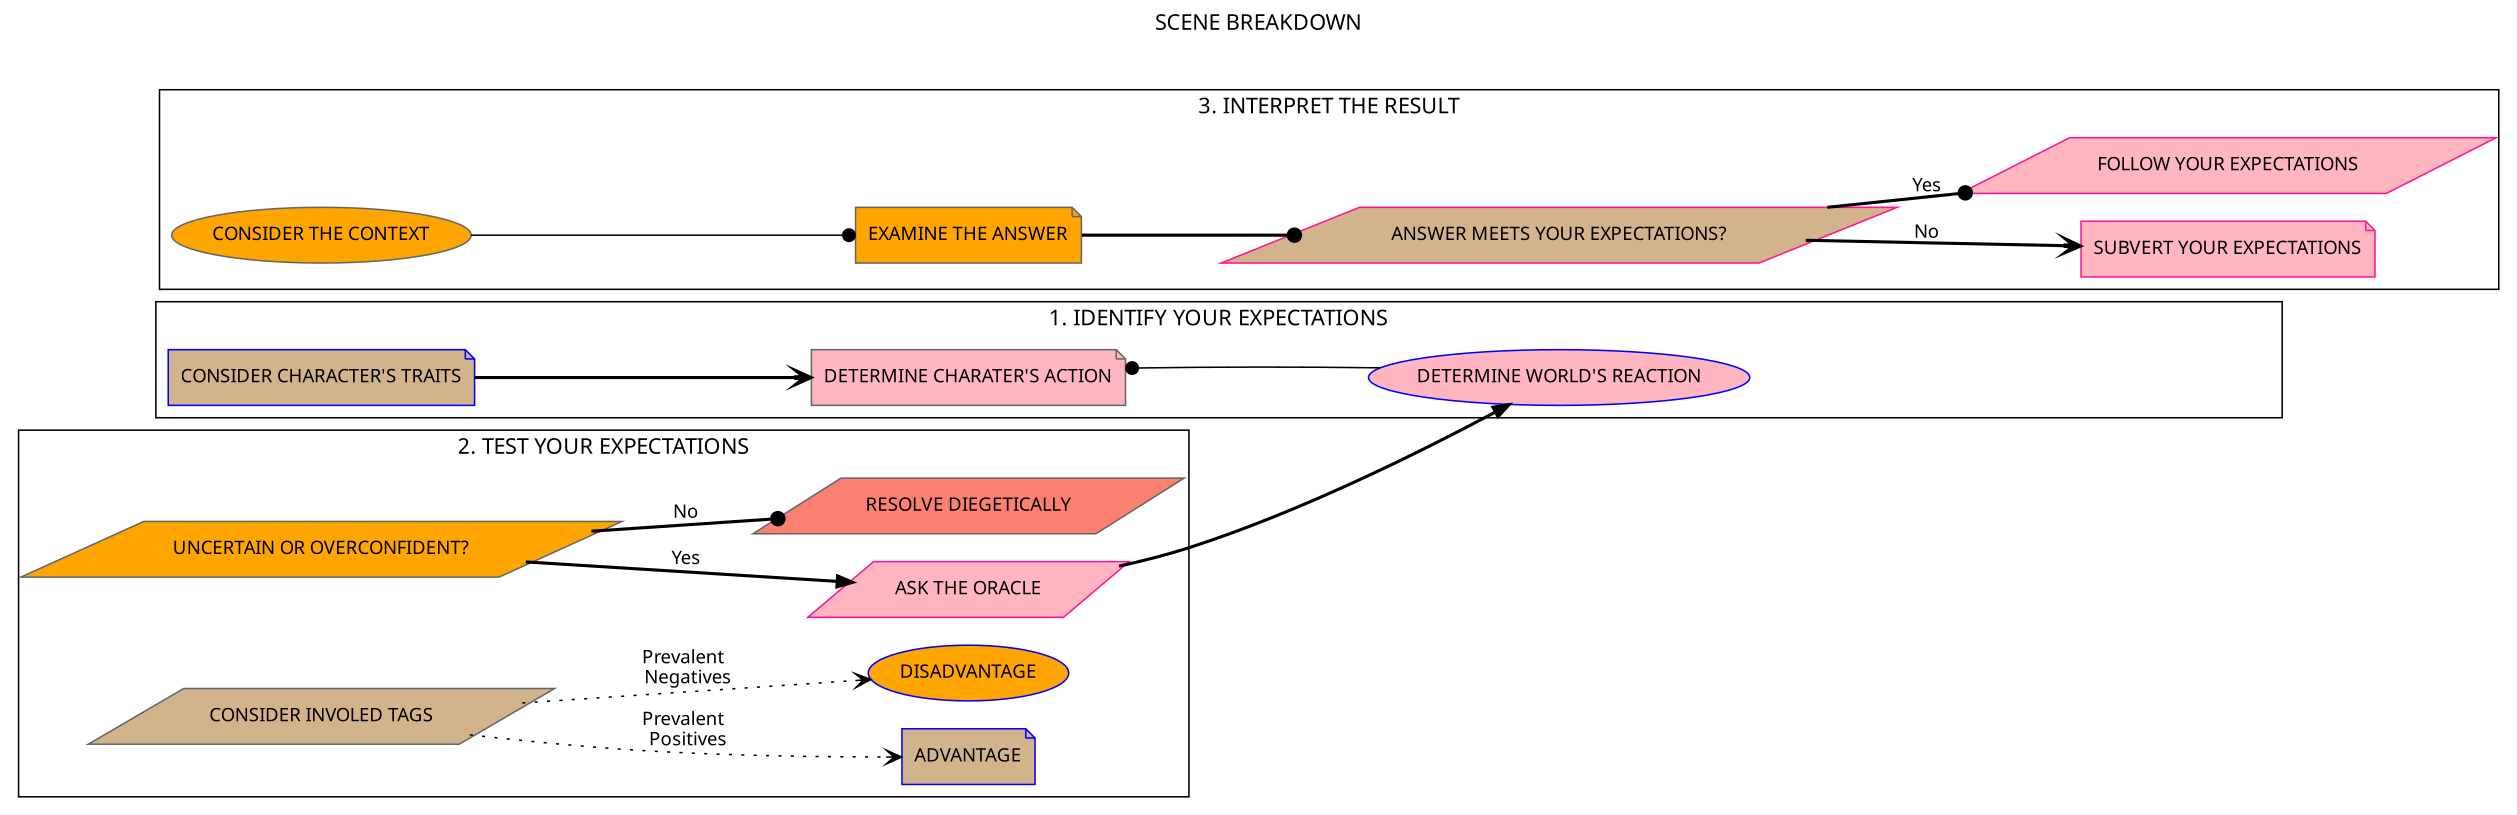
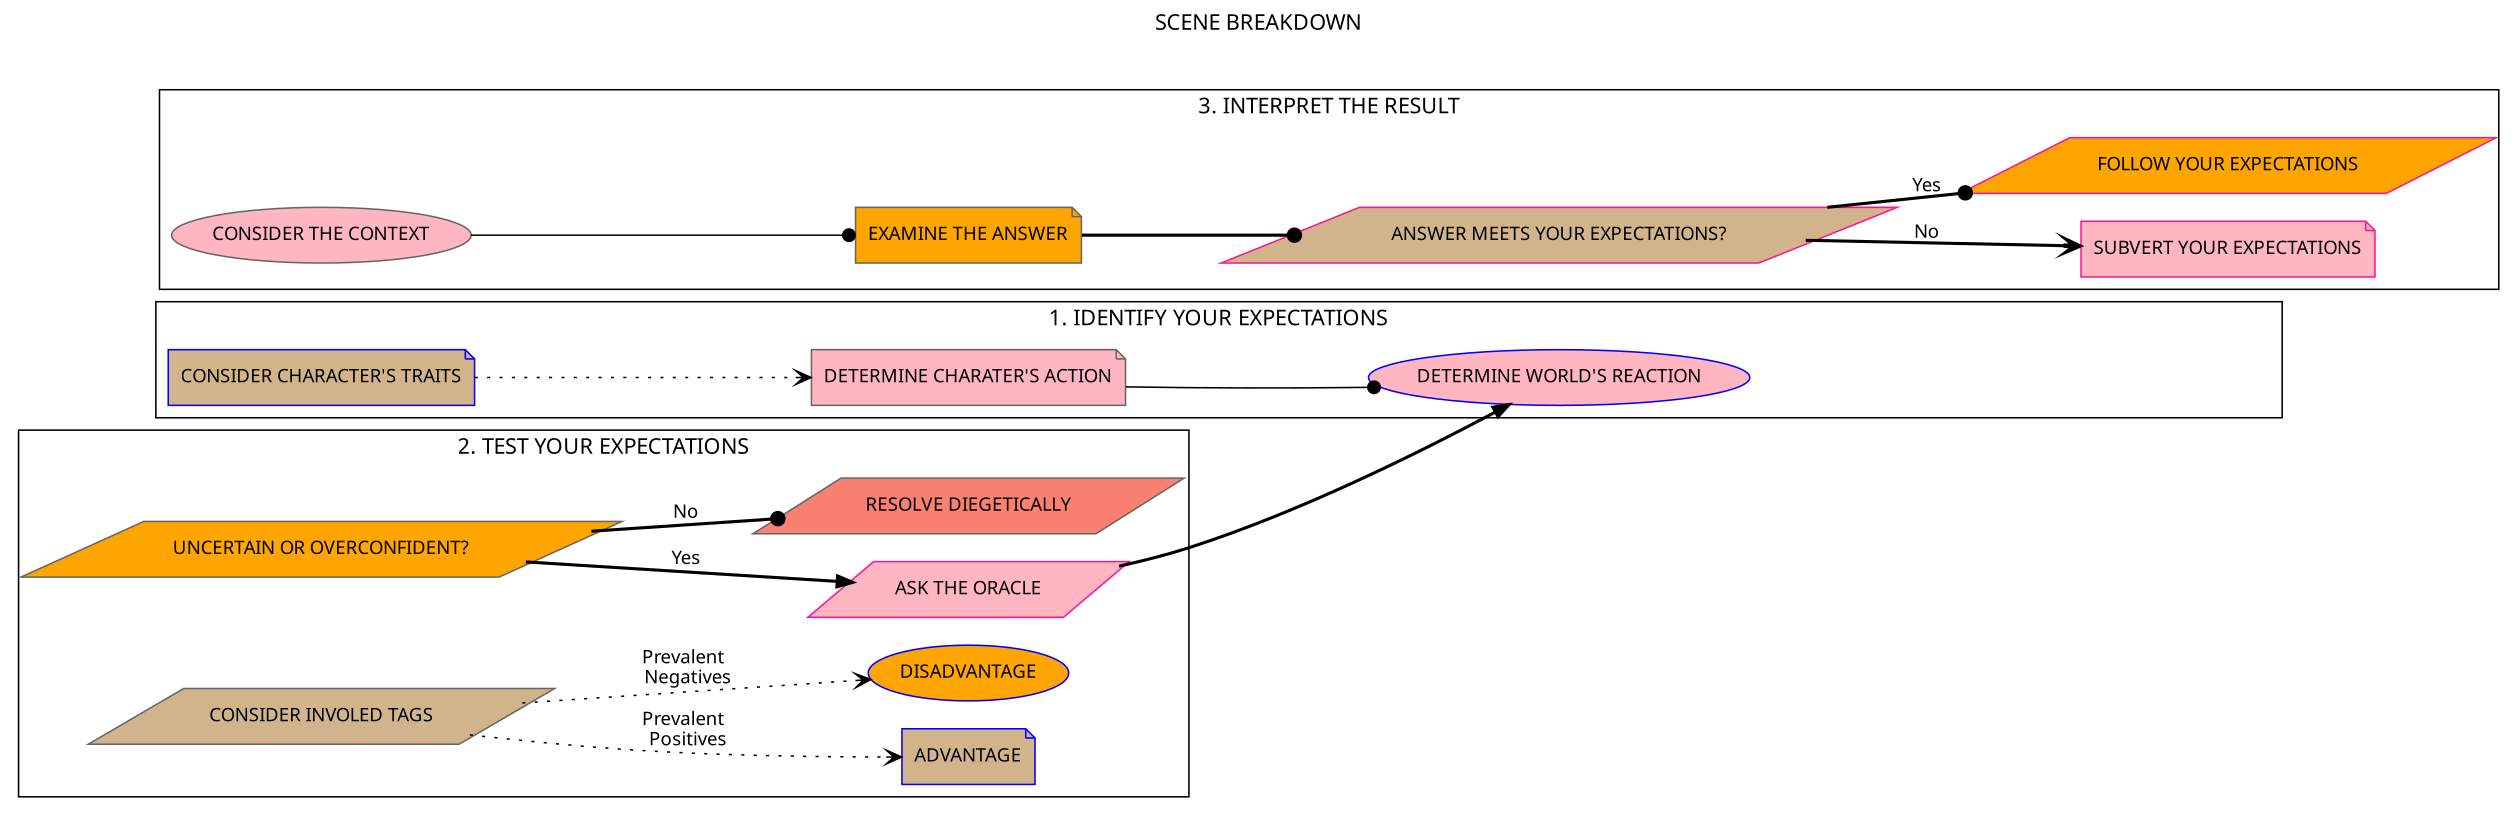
node "FOLLOW YOUR EXPECTATIONS": fillcolor lightpink -> orange
node "CONSIDER THE CONTEXT": fillcolor orange -> lightpink
edge "DETERMINE WORLD'S REACTION" -> "DETERMINE CHARATER'S ACTION": reversed
edge "CONSIDER CHARACTER'S TRAITS" -> "DETERMINE CHARATER'S ACTION": style bold -> dotted
